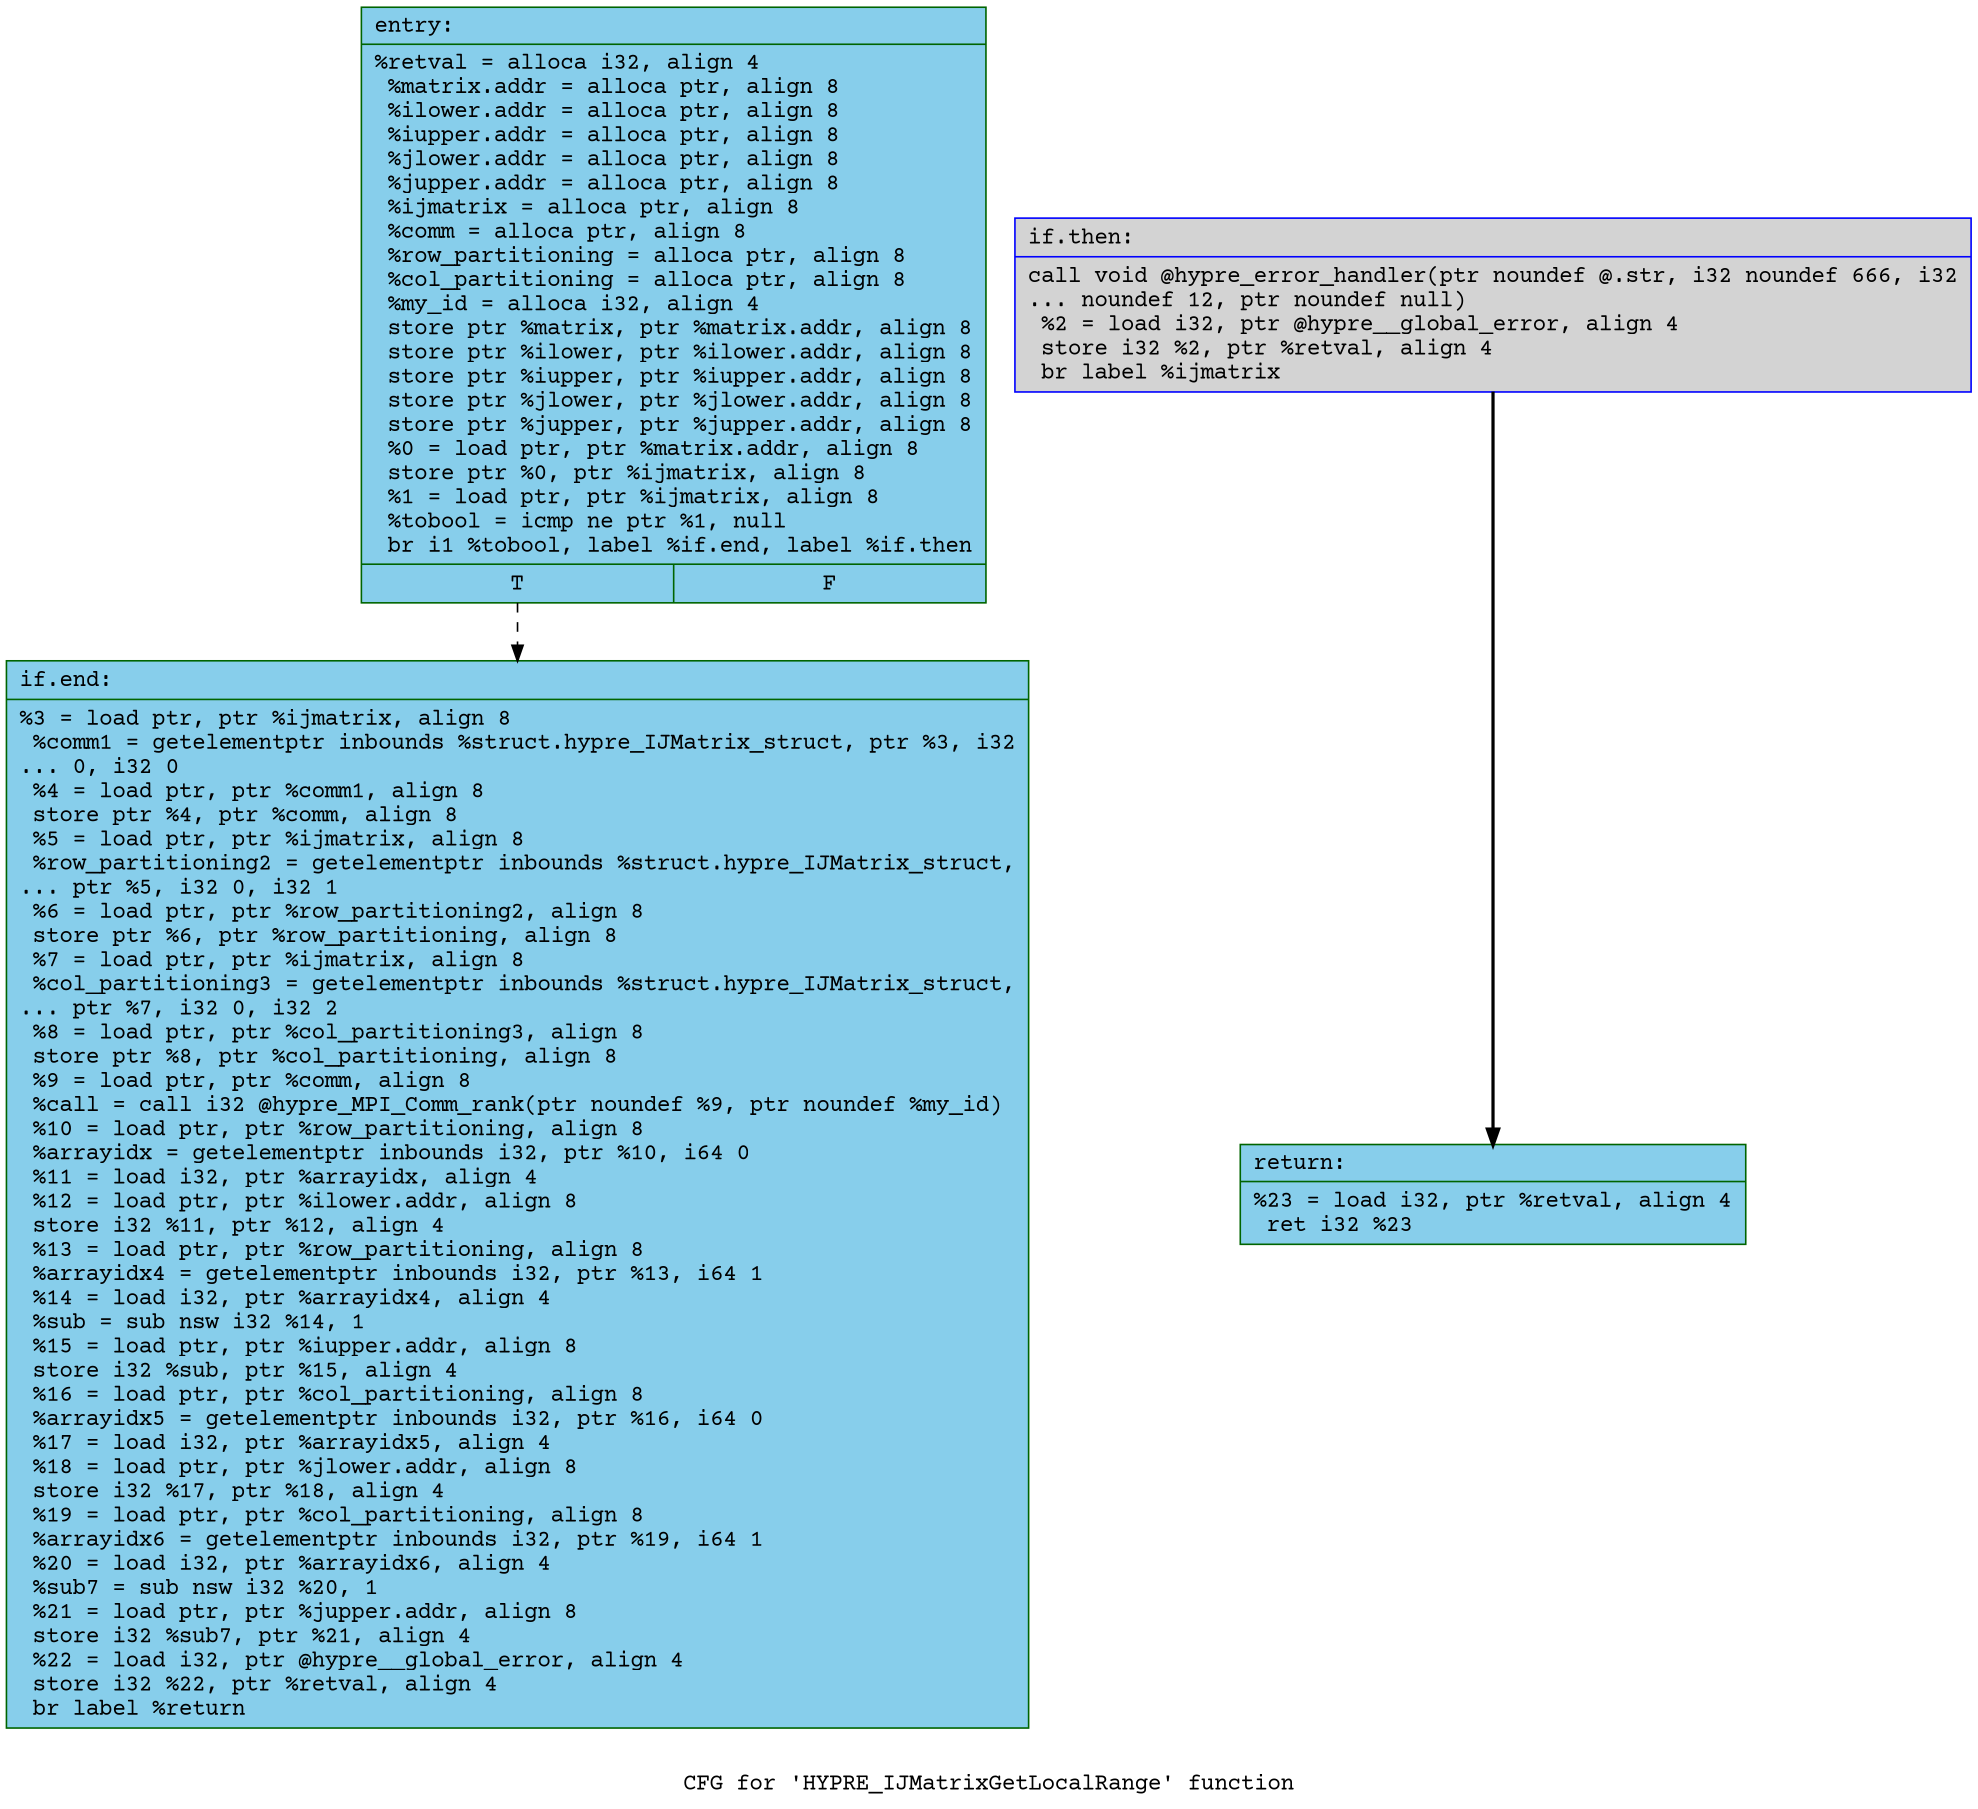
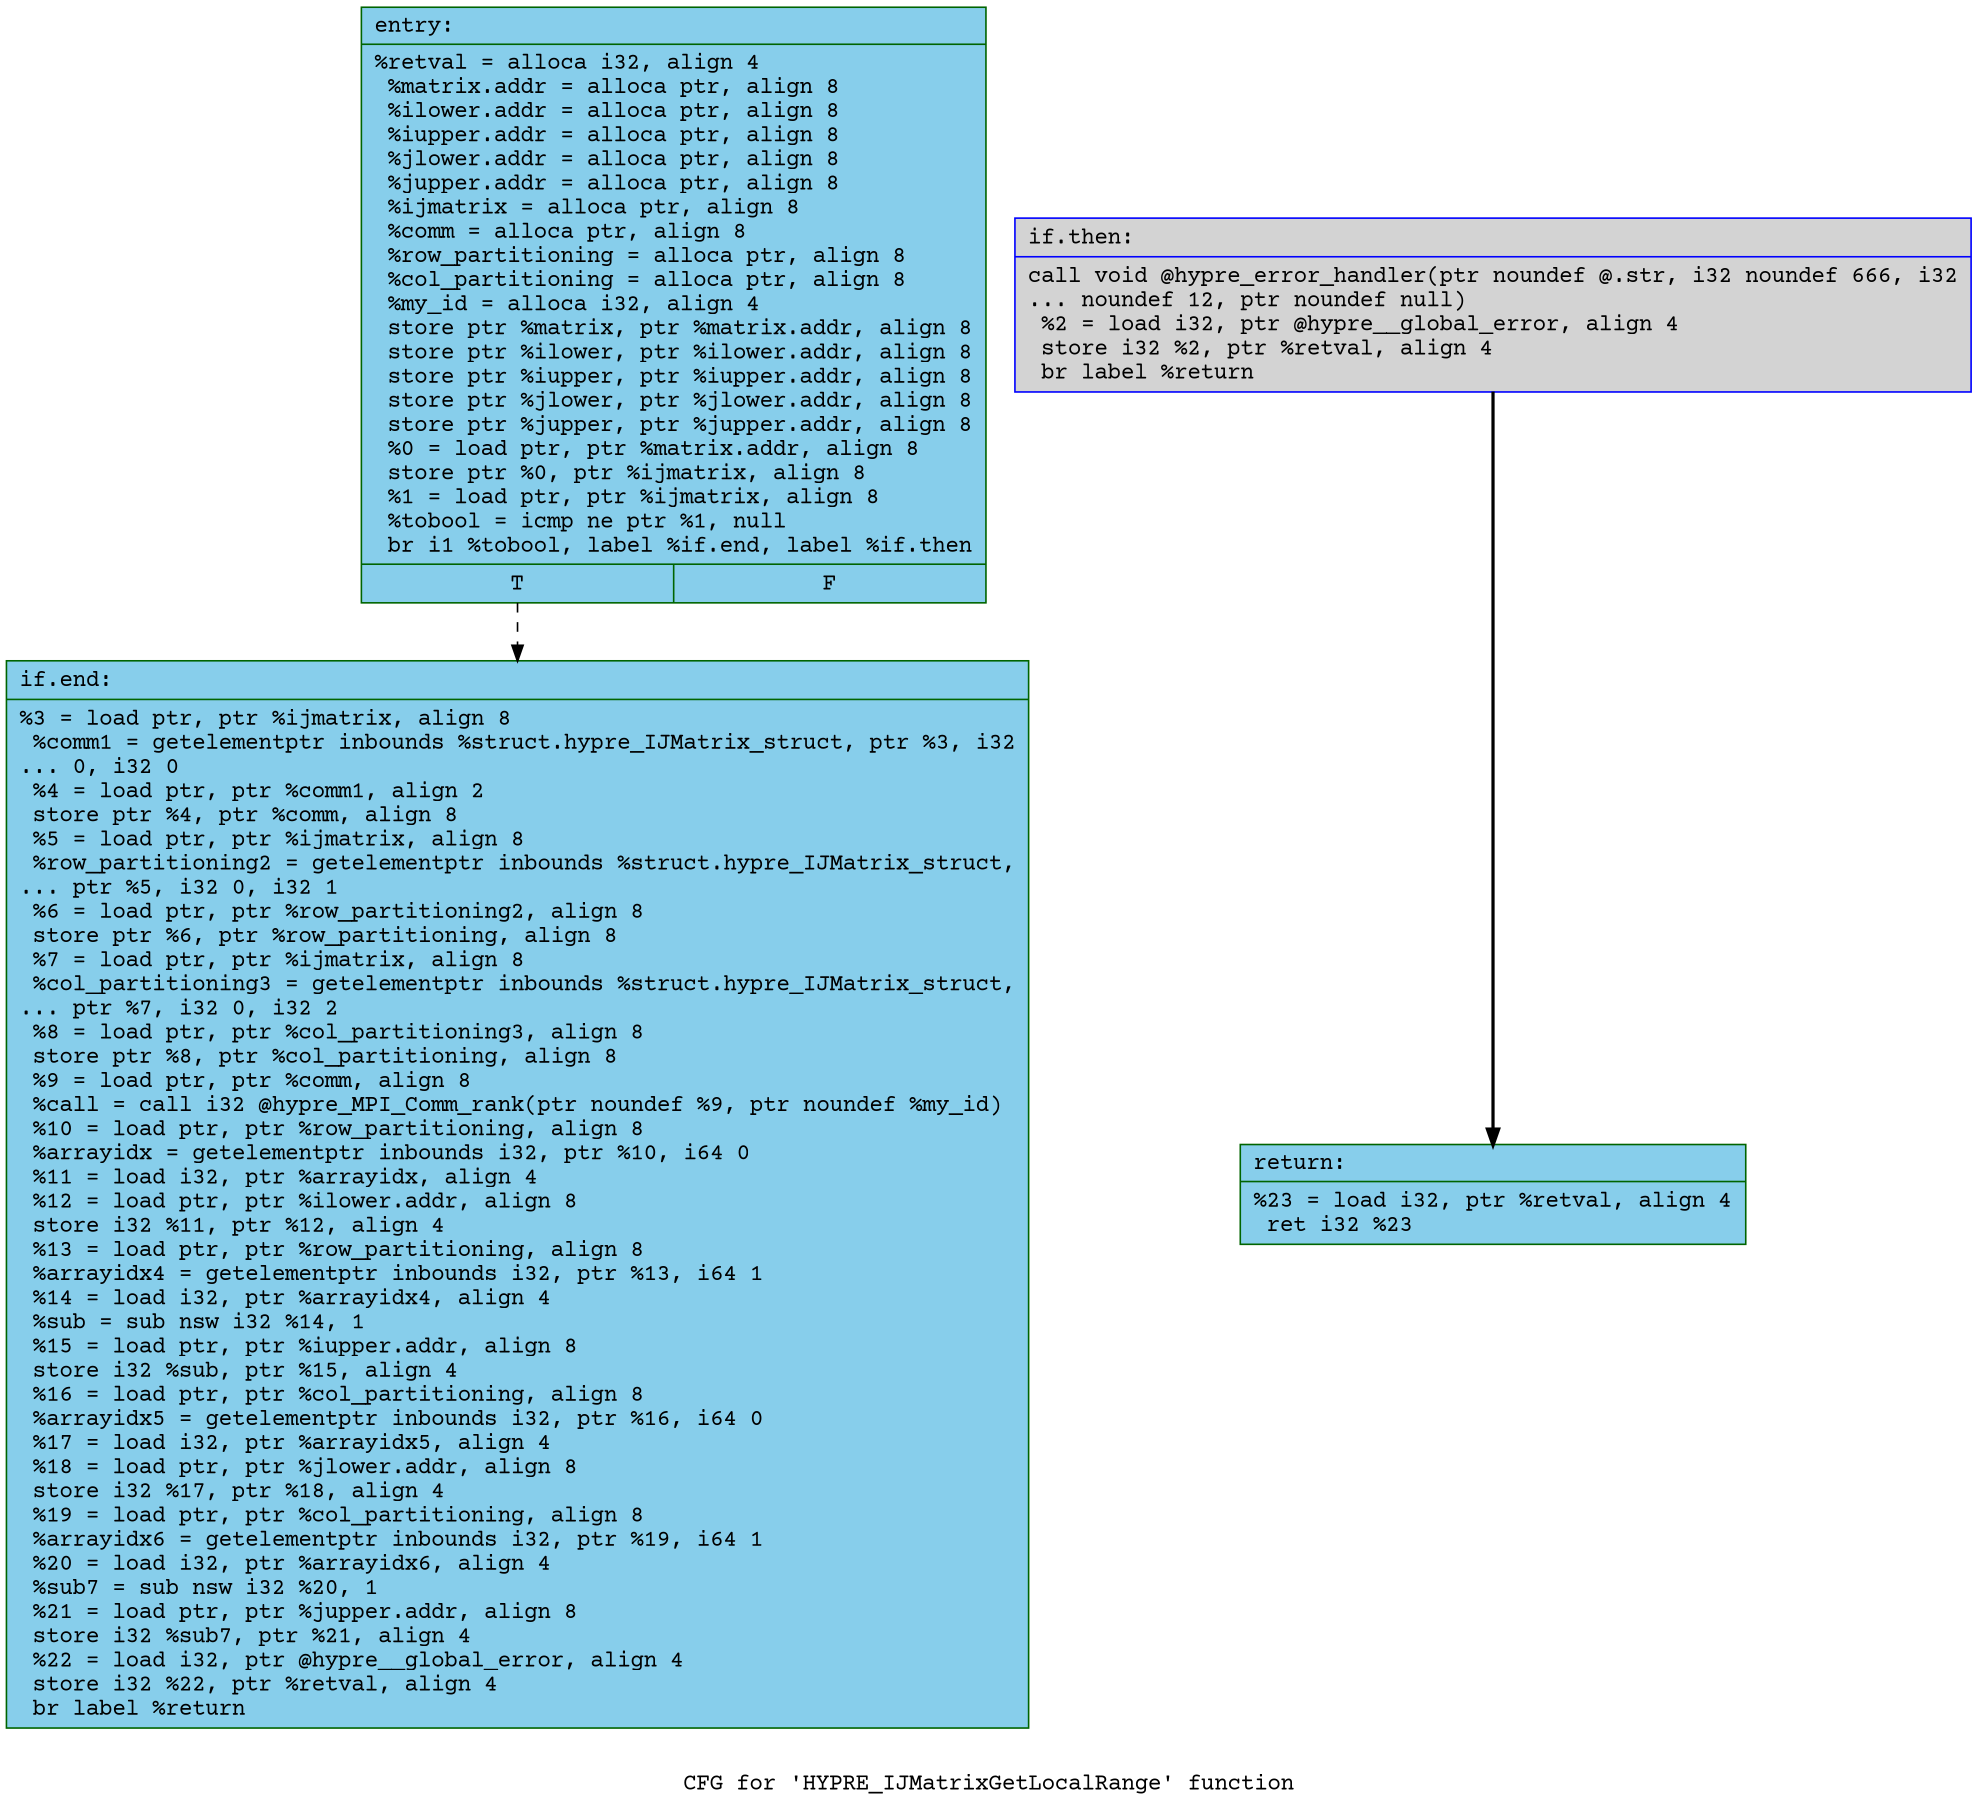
node "if.then:": text "br label %ijmatrix" -> "br label %return"
node "if.end:": text "%4 = load ptr, ptr %comm1, align 8" -> "%4 = load ptr, ptr %comm1, align 2"
